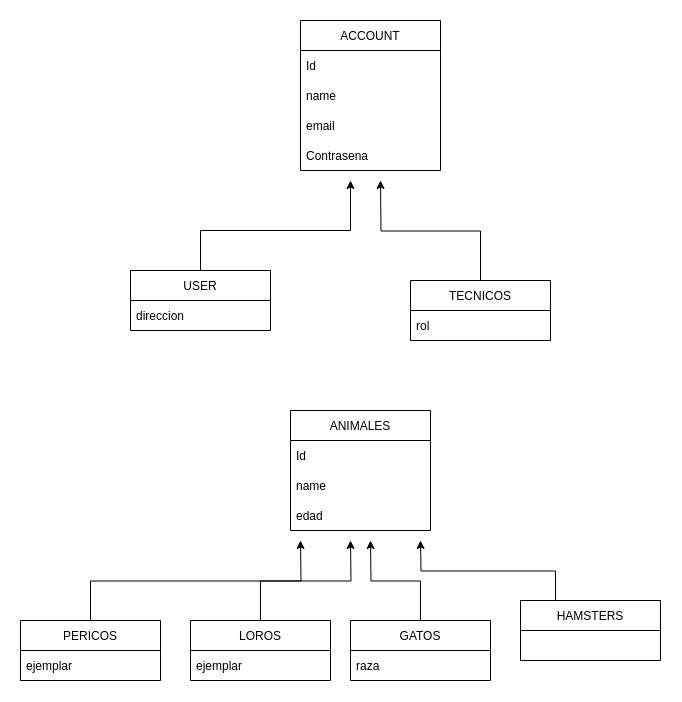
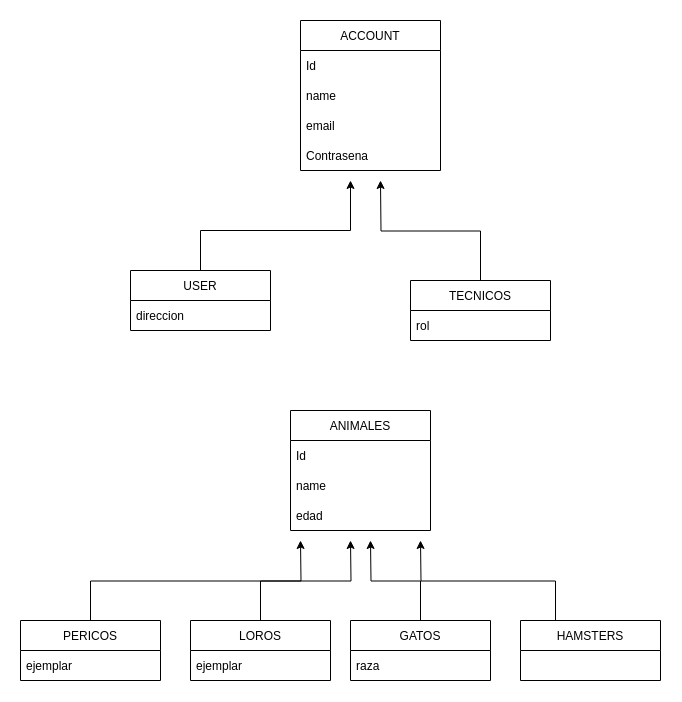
node "HAMSTERS": moved (591, 631) -> (591, 651)
